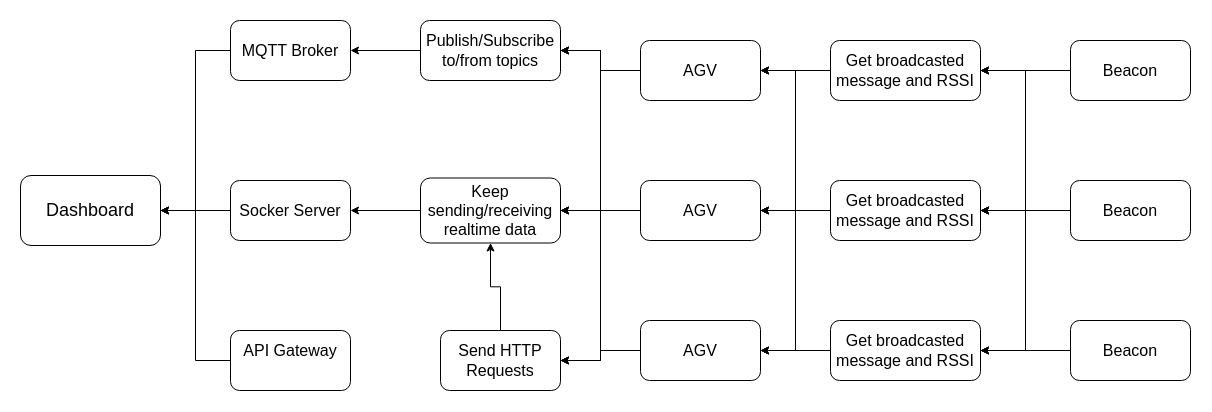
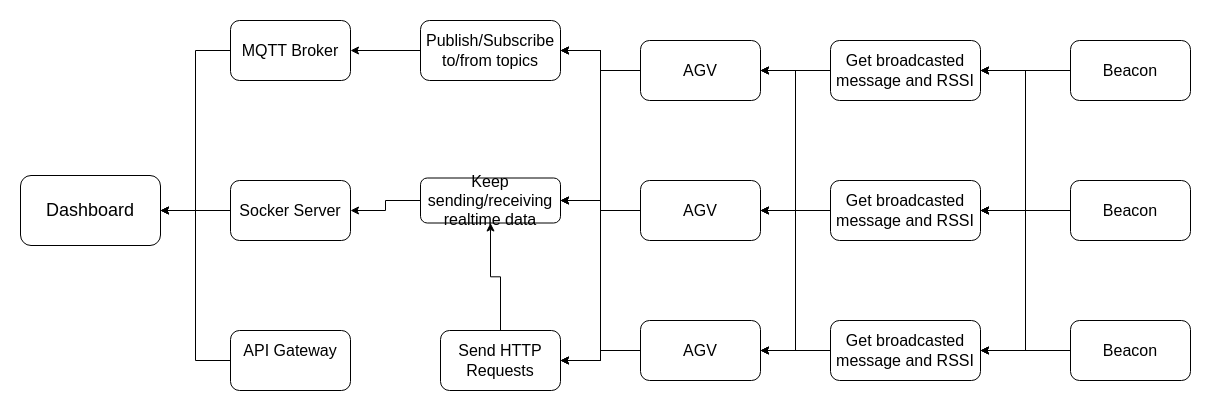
node "Keep sending/receiving realtime data": size 140x65 -> 140x45
